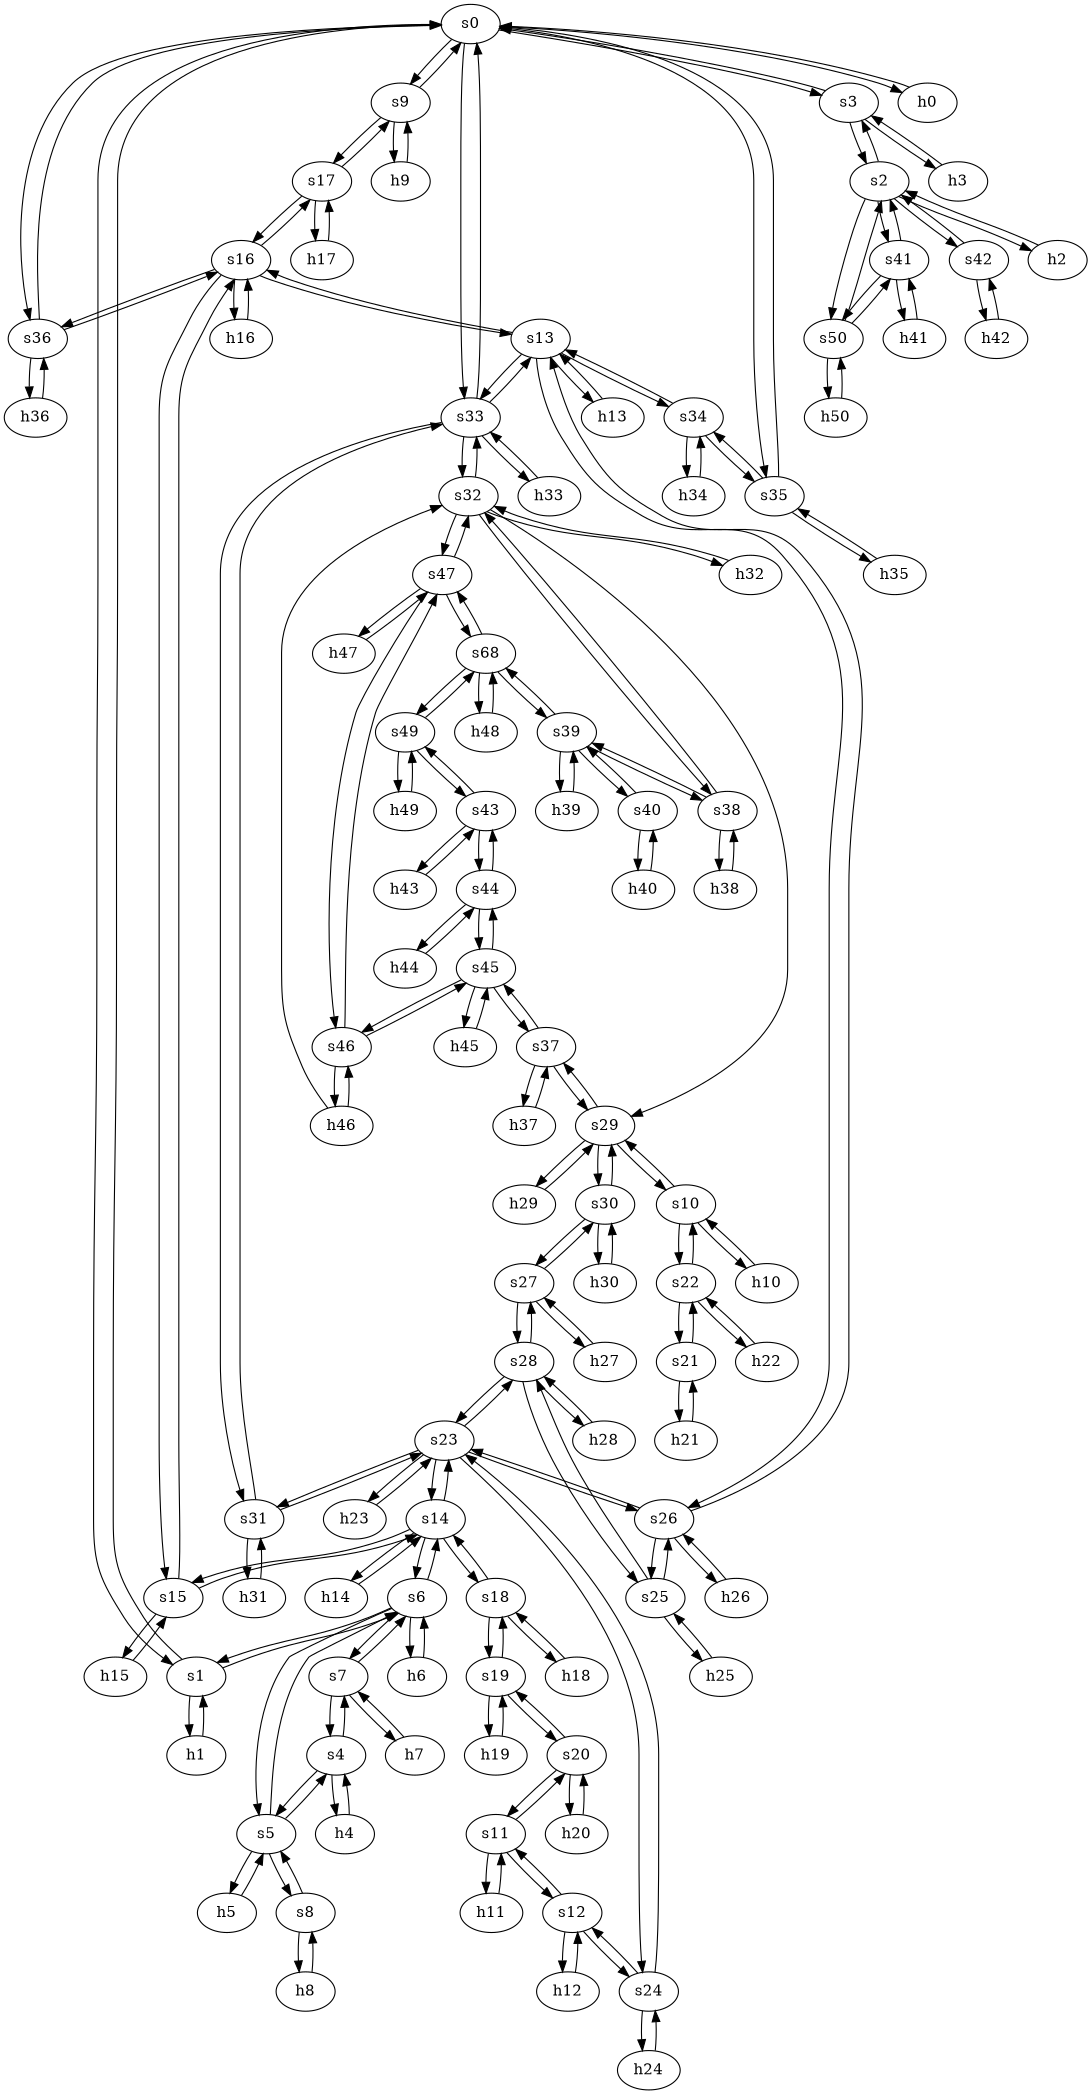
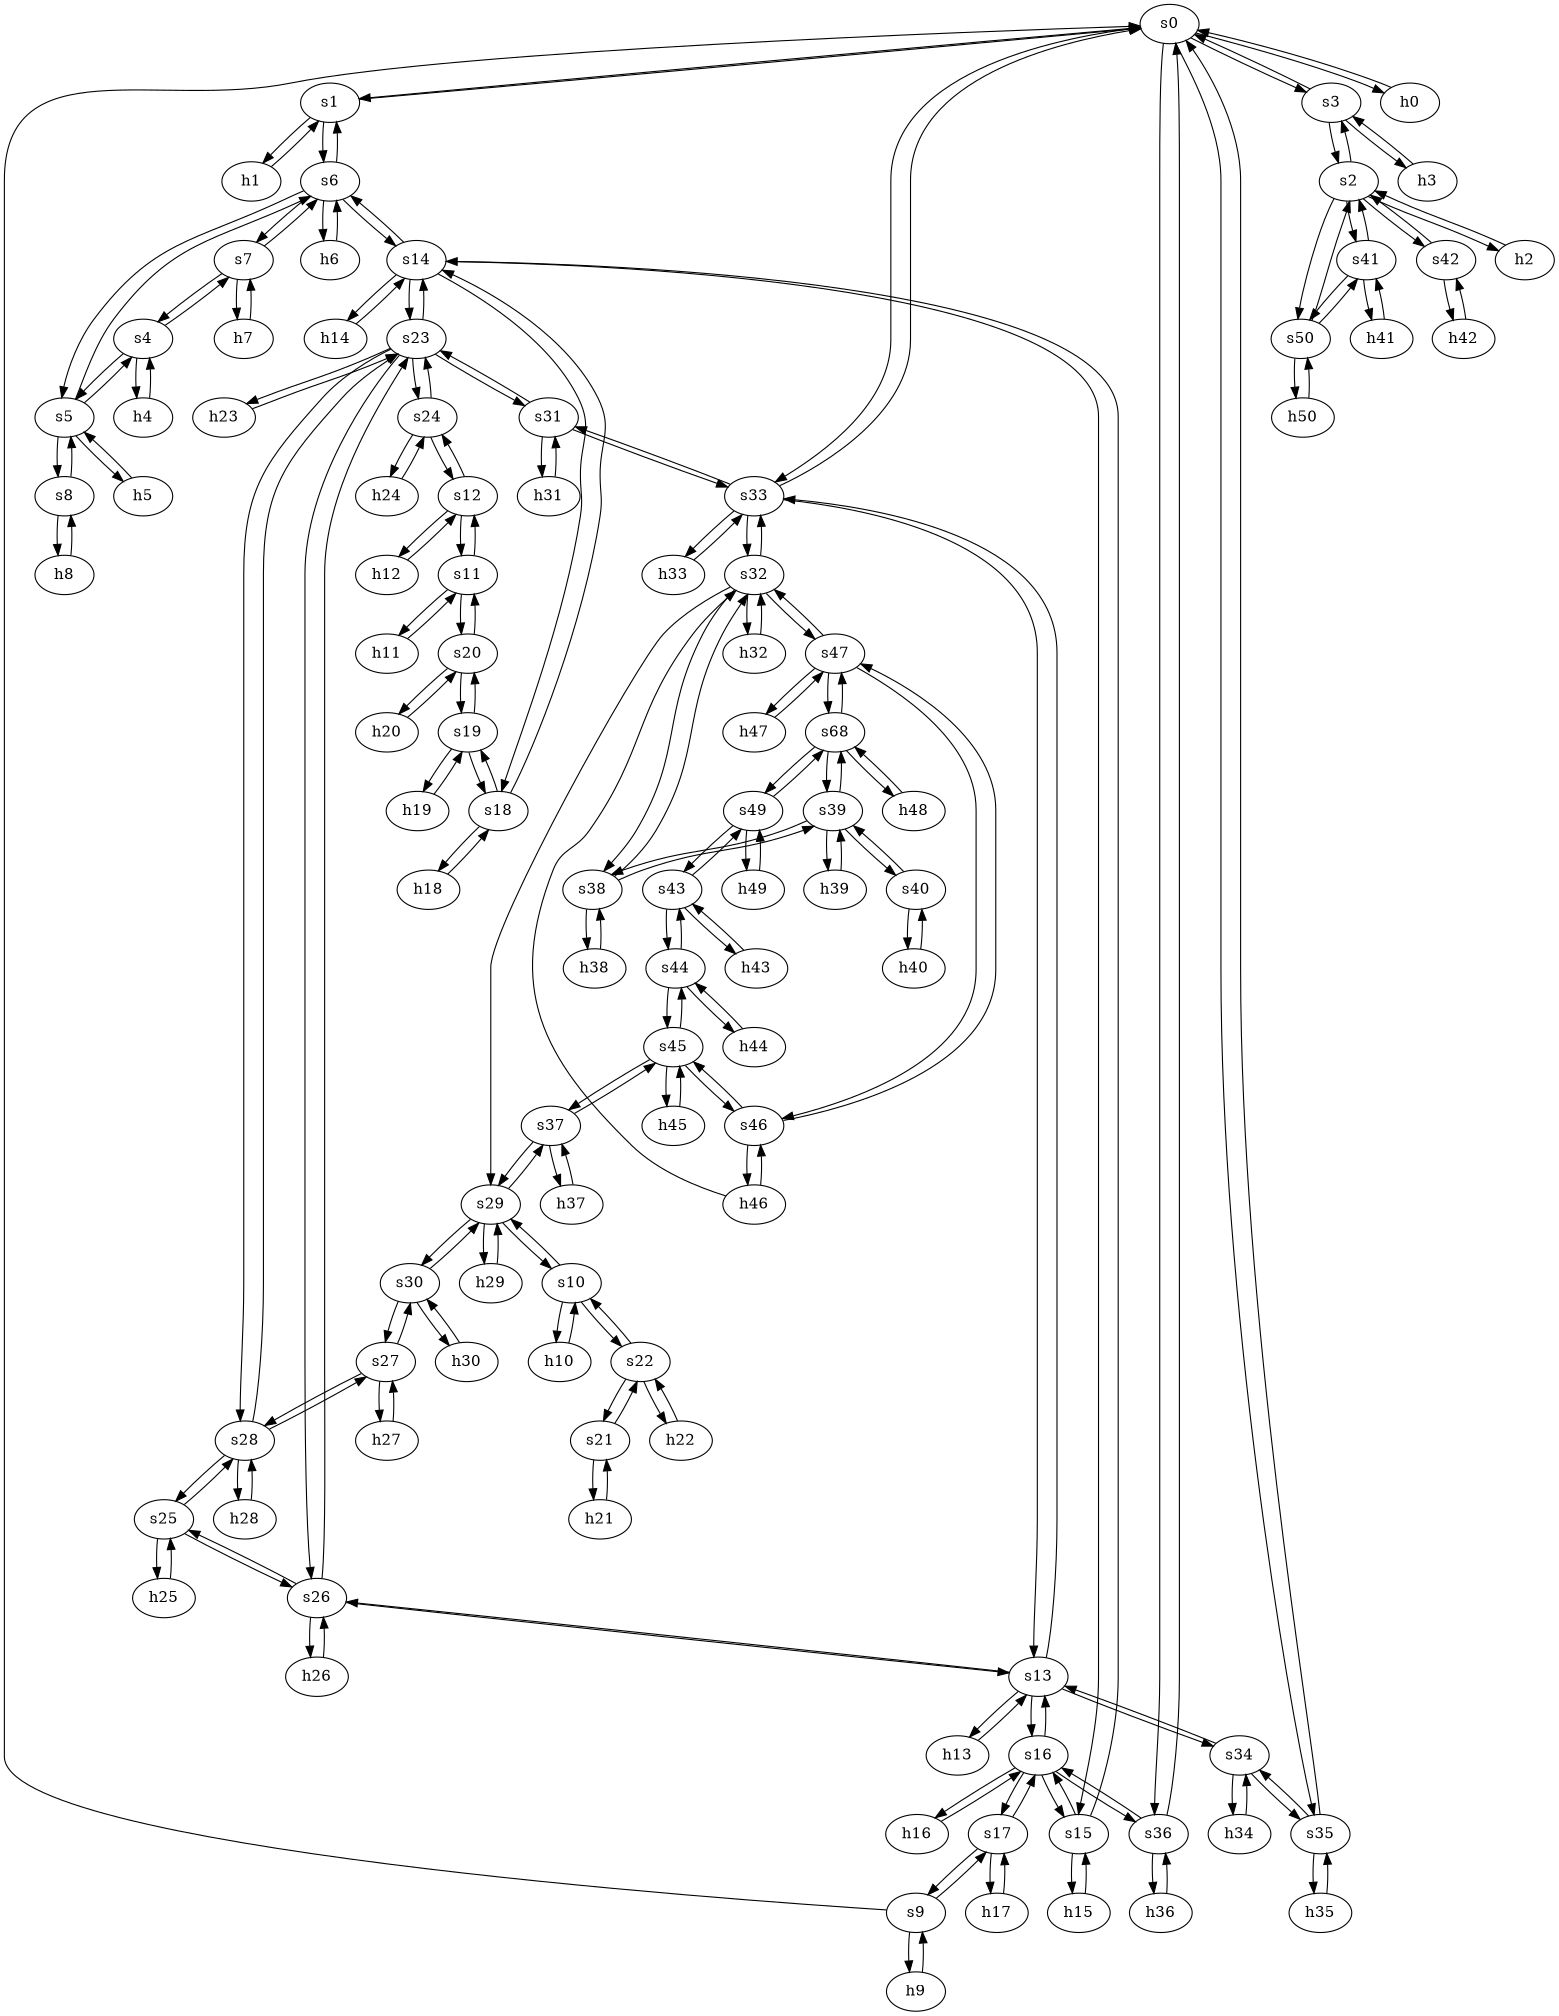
edge "s0" -> "s9": removed
